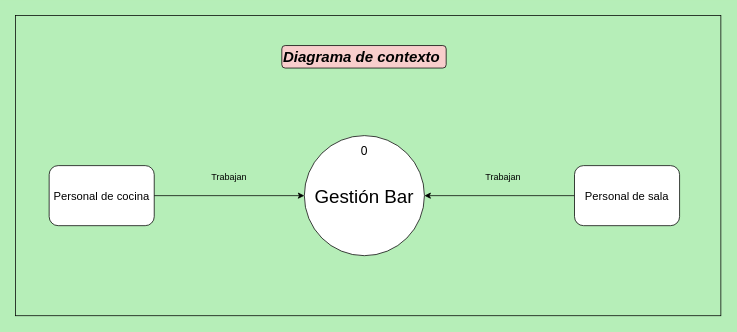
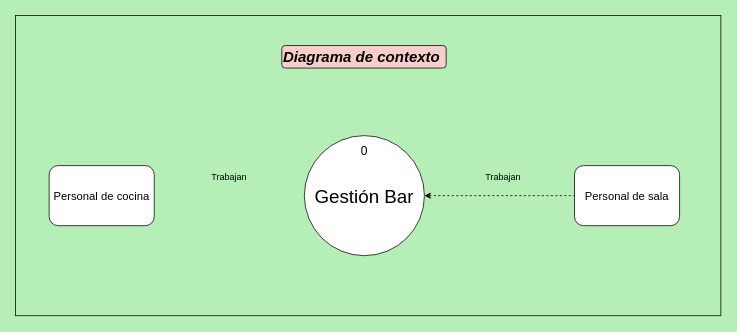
edge "Personal de cocina" -> "Gestión Bar": removed
edge "Personal de sala" -> "Gestión Bar": style solid -> dashed
